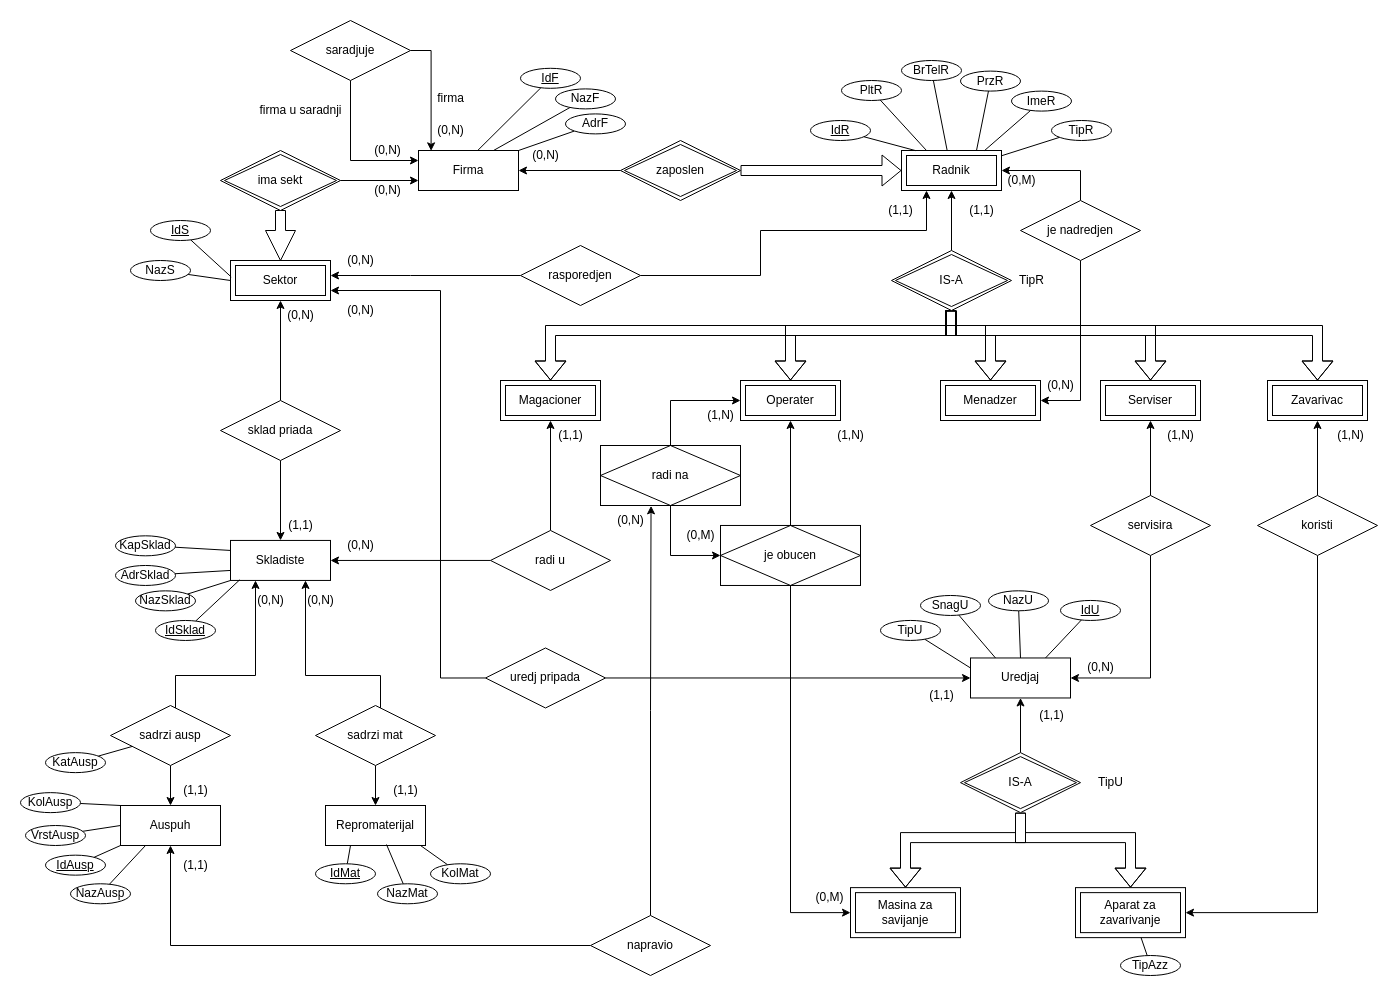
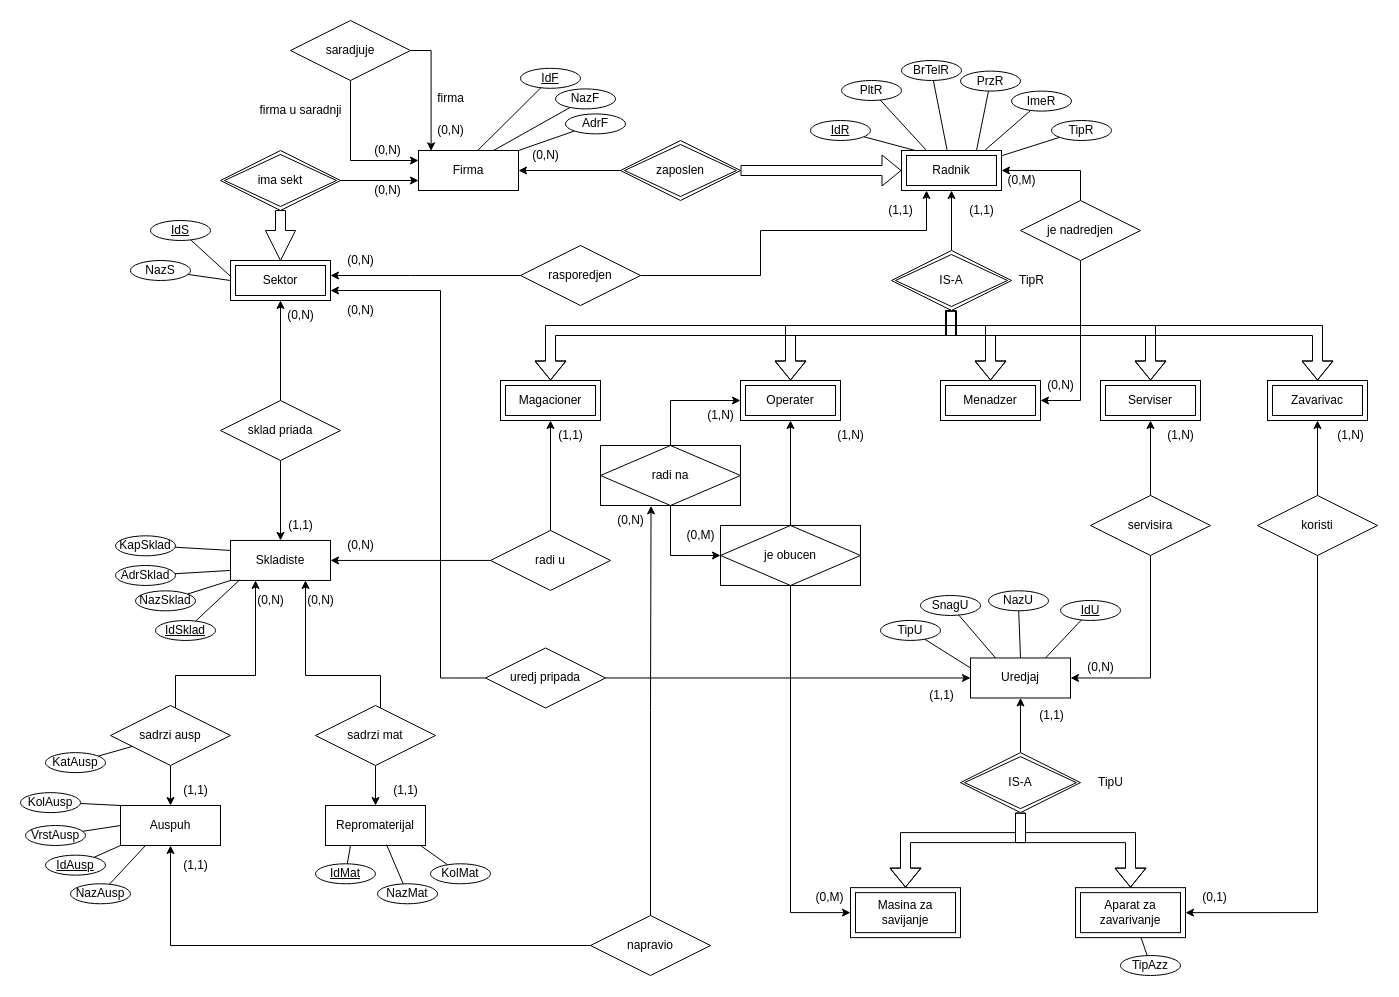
node "(0,1)": added
